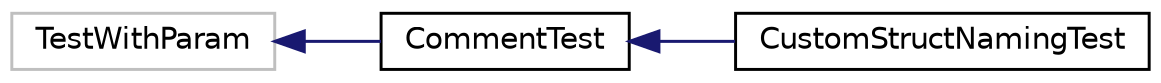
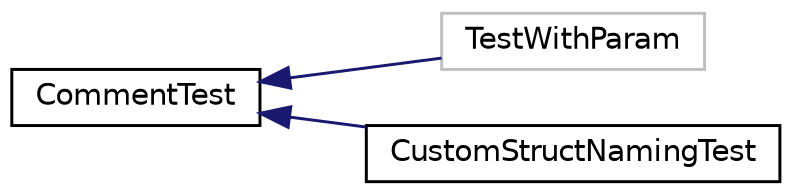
edge "CommentTest" -> "TestWithParam": reversed
